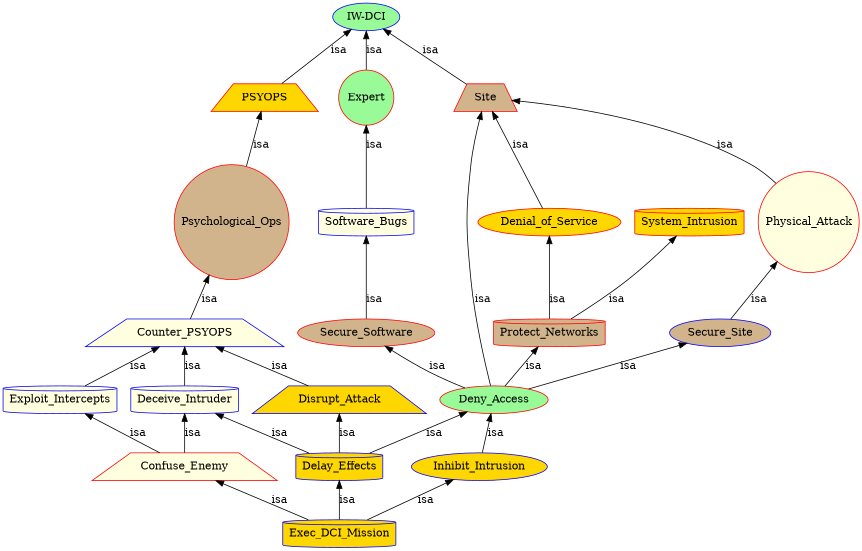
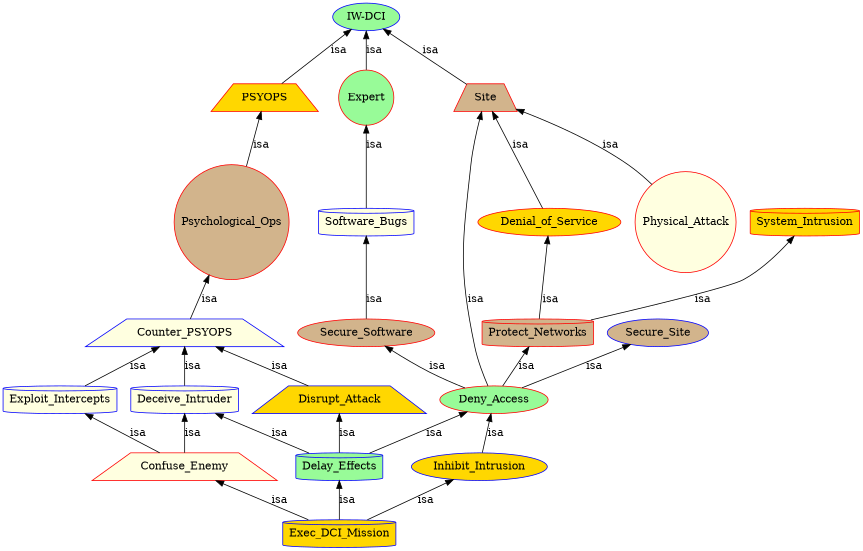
edge "Secure_Site" -> "Physical_Attack": removed, label "isa"
node "Delay_Effects": fillcolor gold -> palegreen
